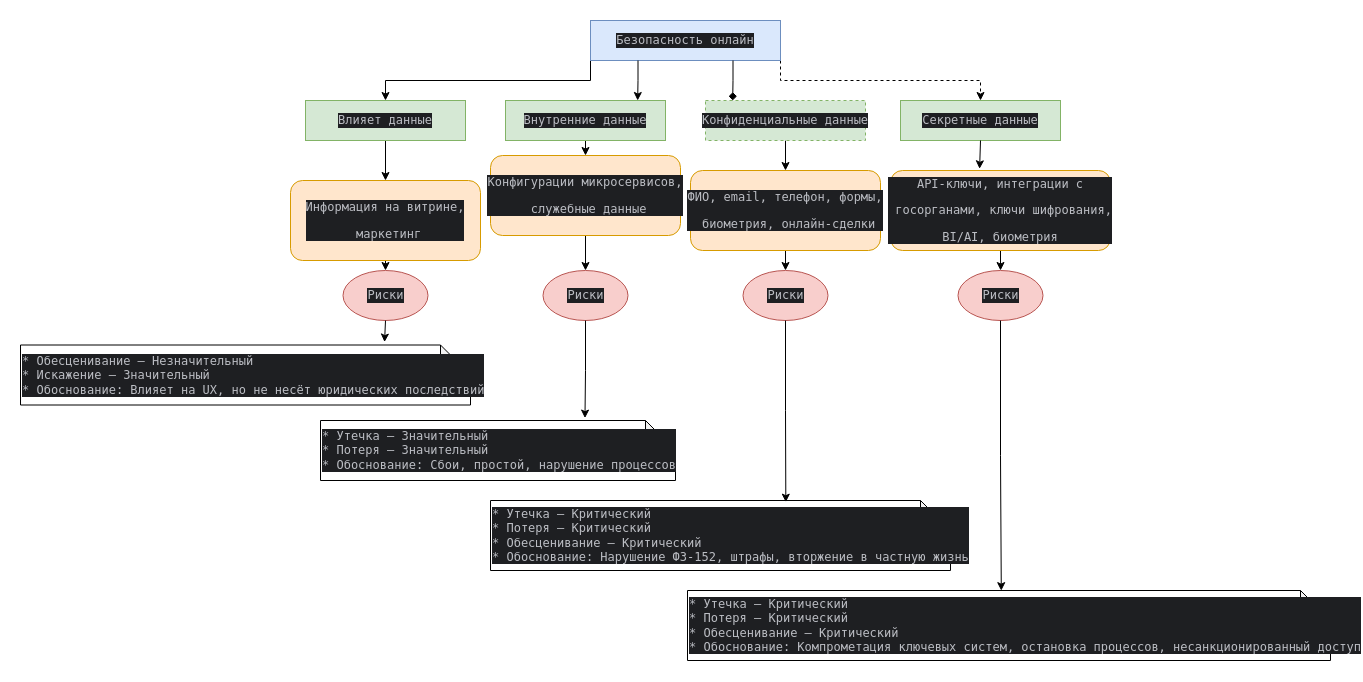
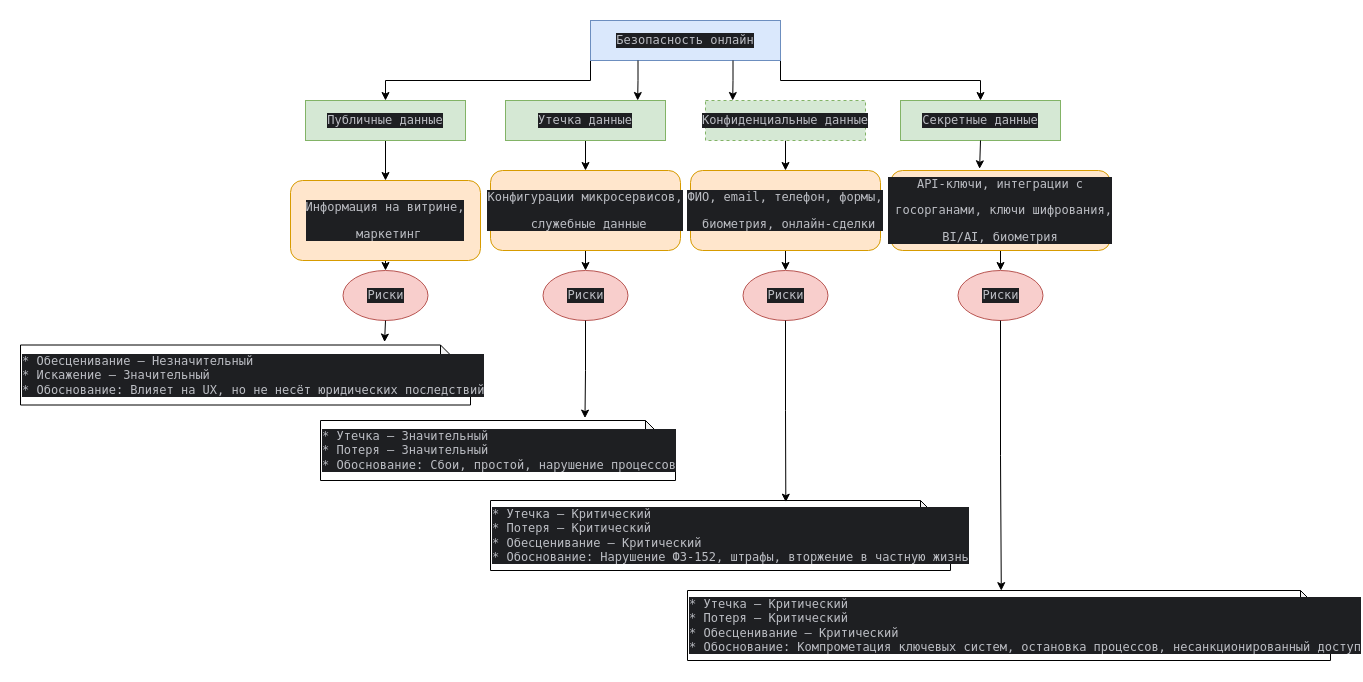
edge "Безопасность онлайн" -> "Секретные данные": style dashed -> solid
edge "Безопасность онлайн" -> "Конфиденциальные данные": arrowhead diamond -> classic
node "Влияет данные": label "Влияет данные" -> "Публичные данные"
node "Внутренние данные": label "Внутренние данные" -> "Утечка данные"
node "Конфигурации микросервисов, служебные данные": moved (586, 196) -> (586, 211)
